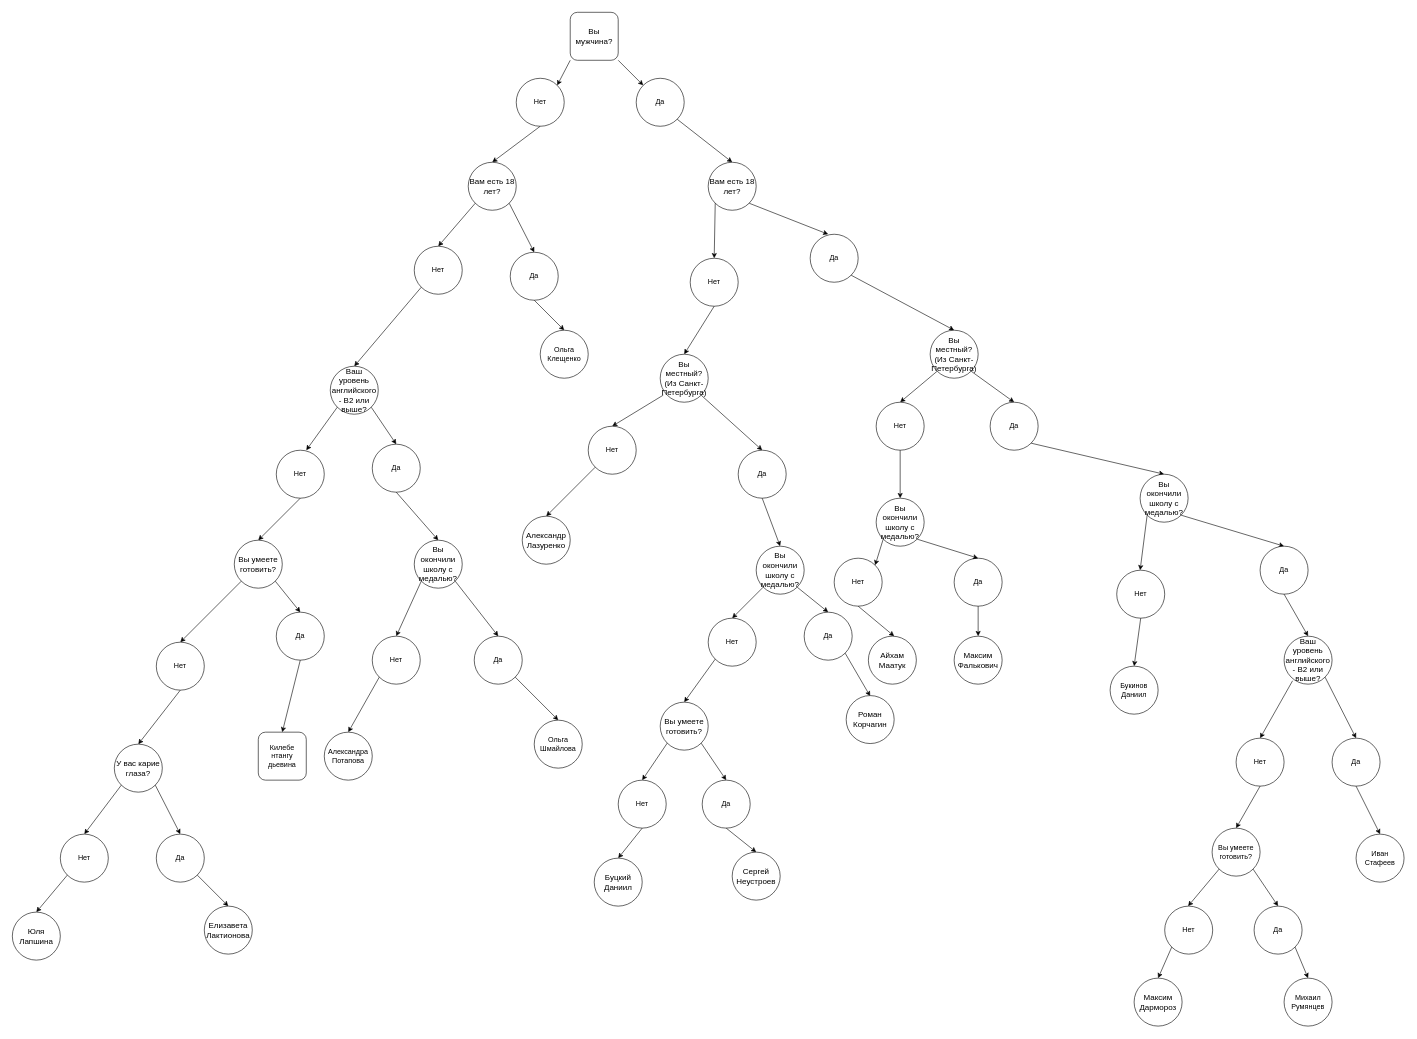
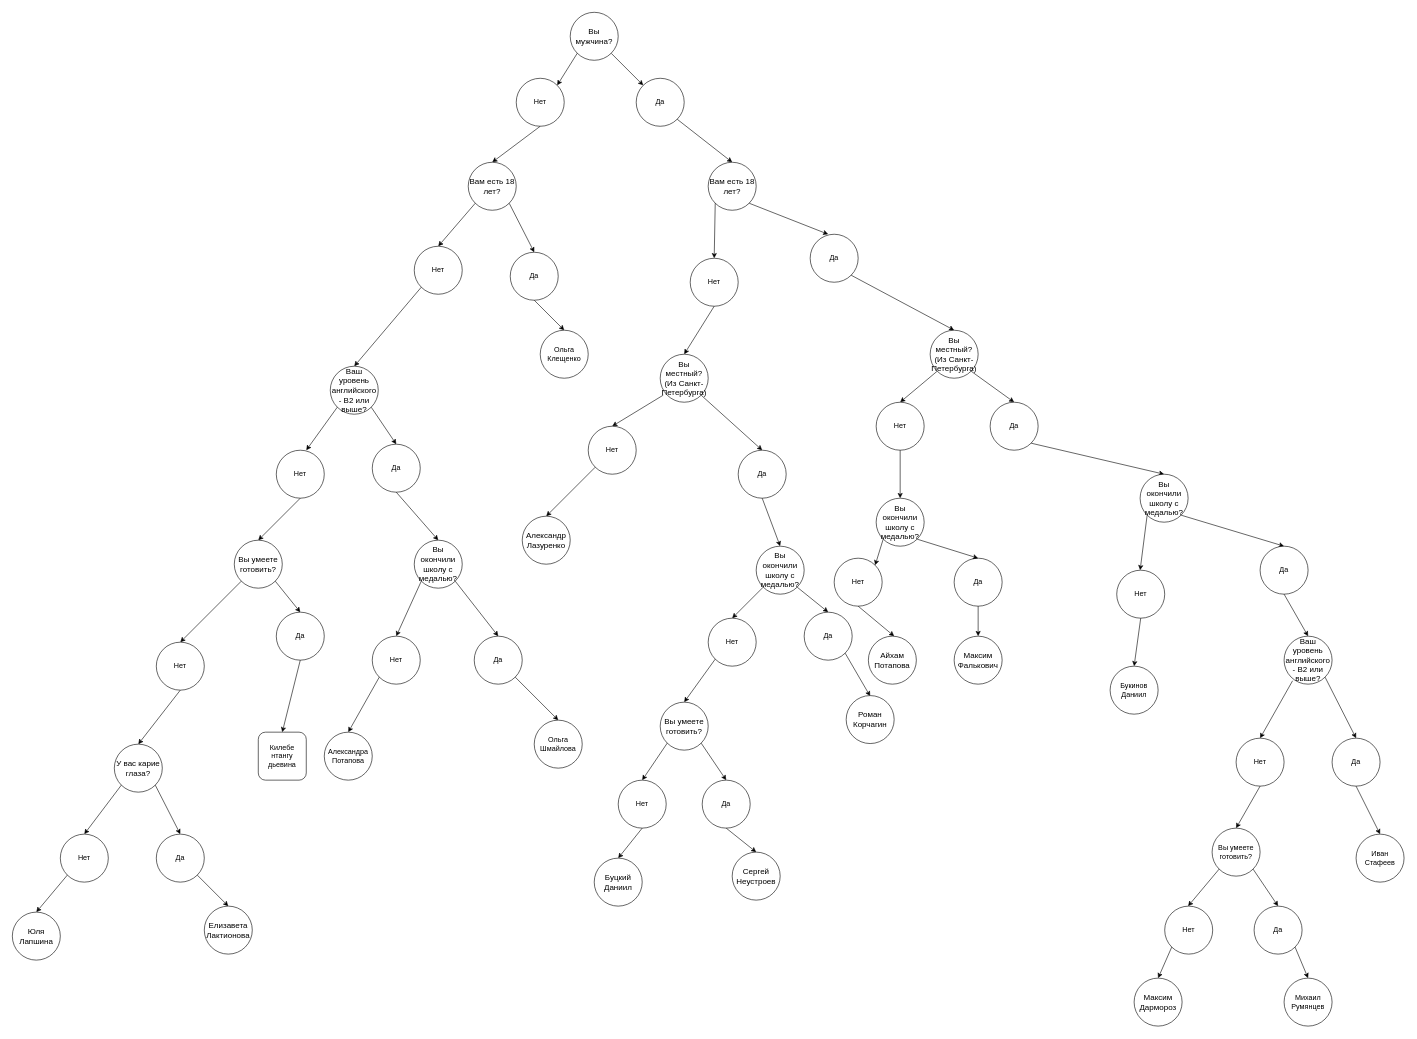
node "Вы мужчина?": shape rounded rectangle -> ellipse
node "Айхам Маатук": label "Айхам Маатук" -> "Айхам Потапова"
